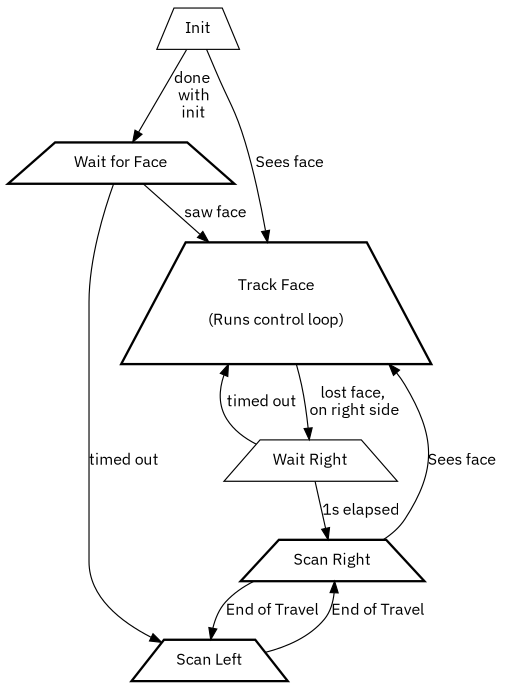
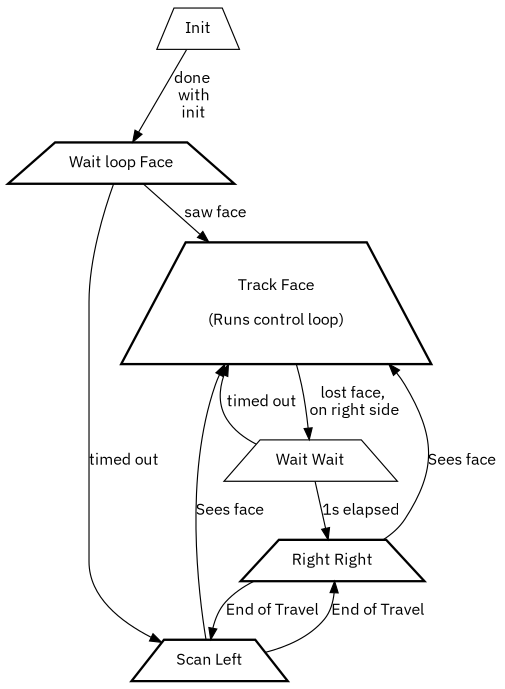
edge "Init" -> "Track Face (Runs control loop)": now "Scan Left" -> "Track Face (Runs control loop)"
node "Wait for Face": label "Wait for Face" -> "Wait loop Face"
node "Wait Right": label "Wait Right" -> "Wait Wait"
node "Scan Right": label "Scan Right" -> "Right Right"
